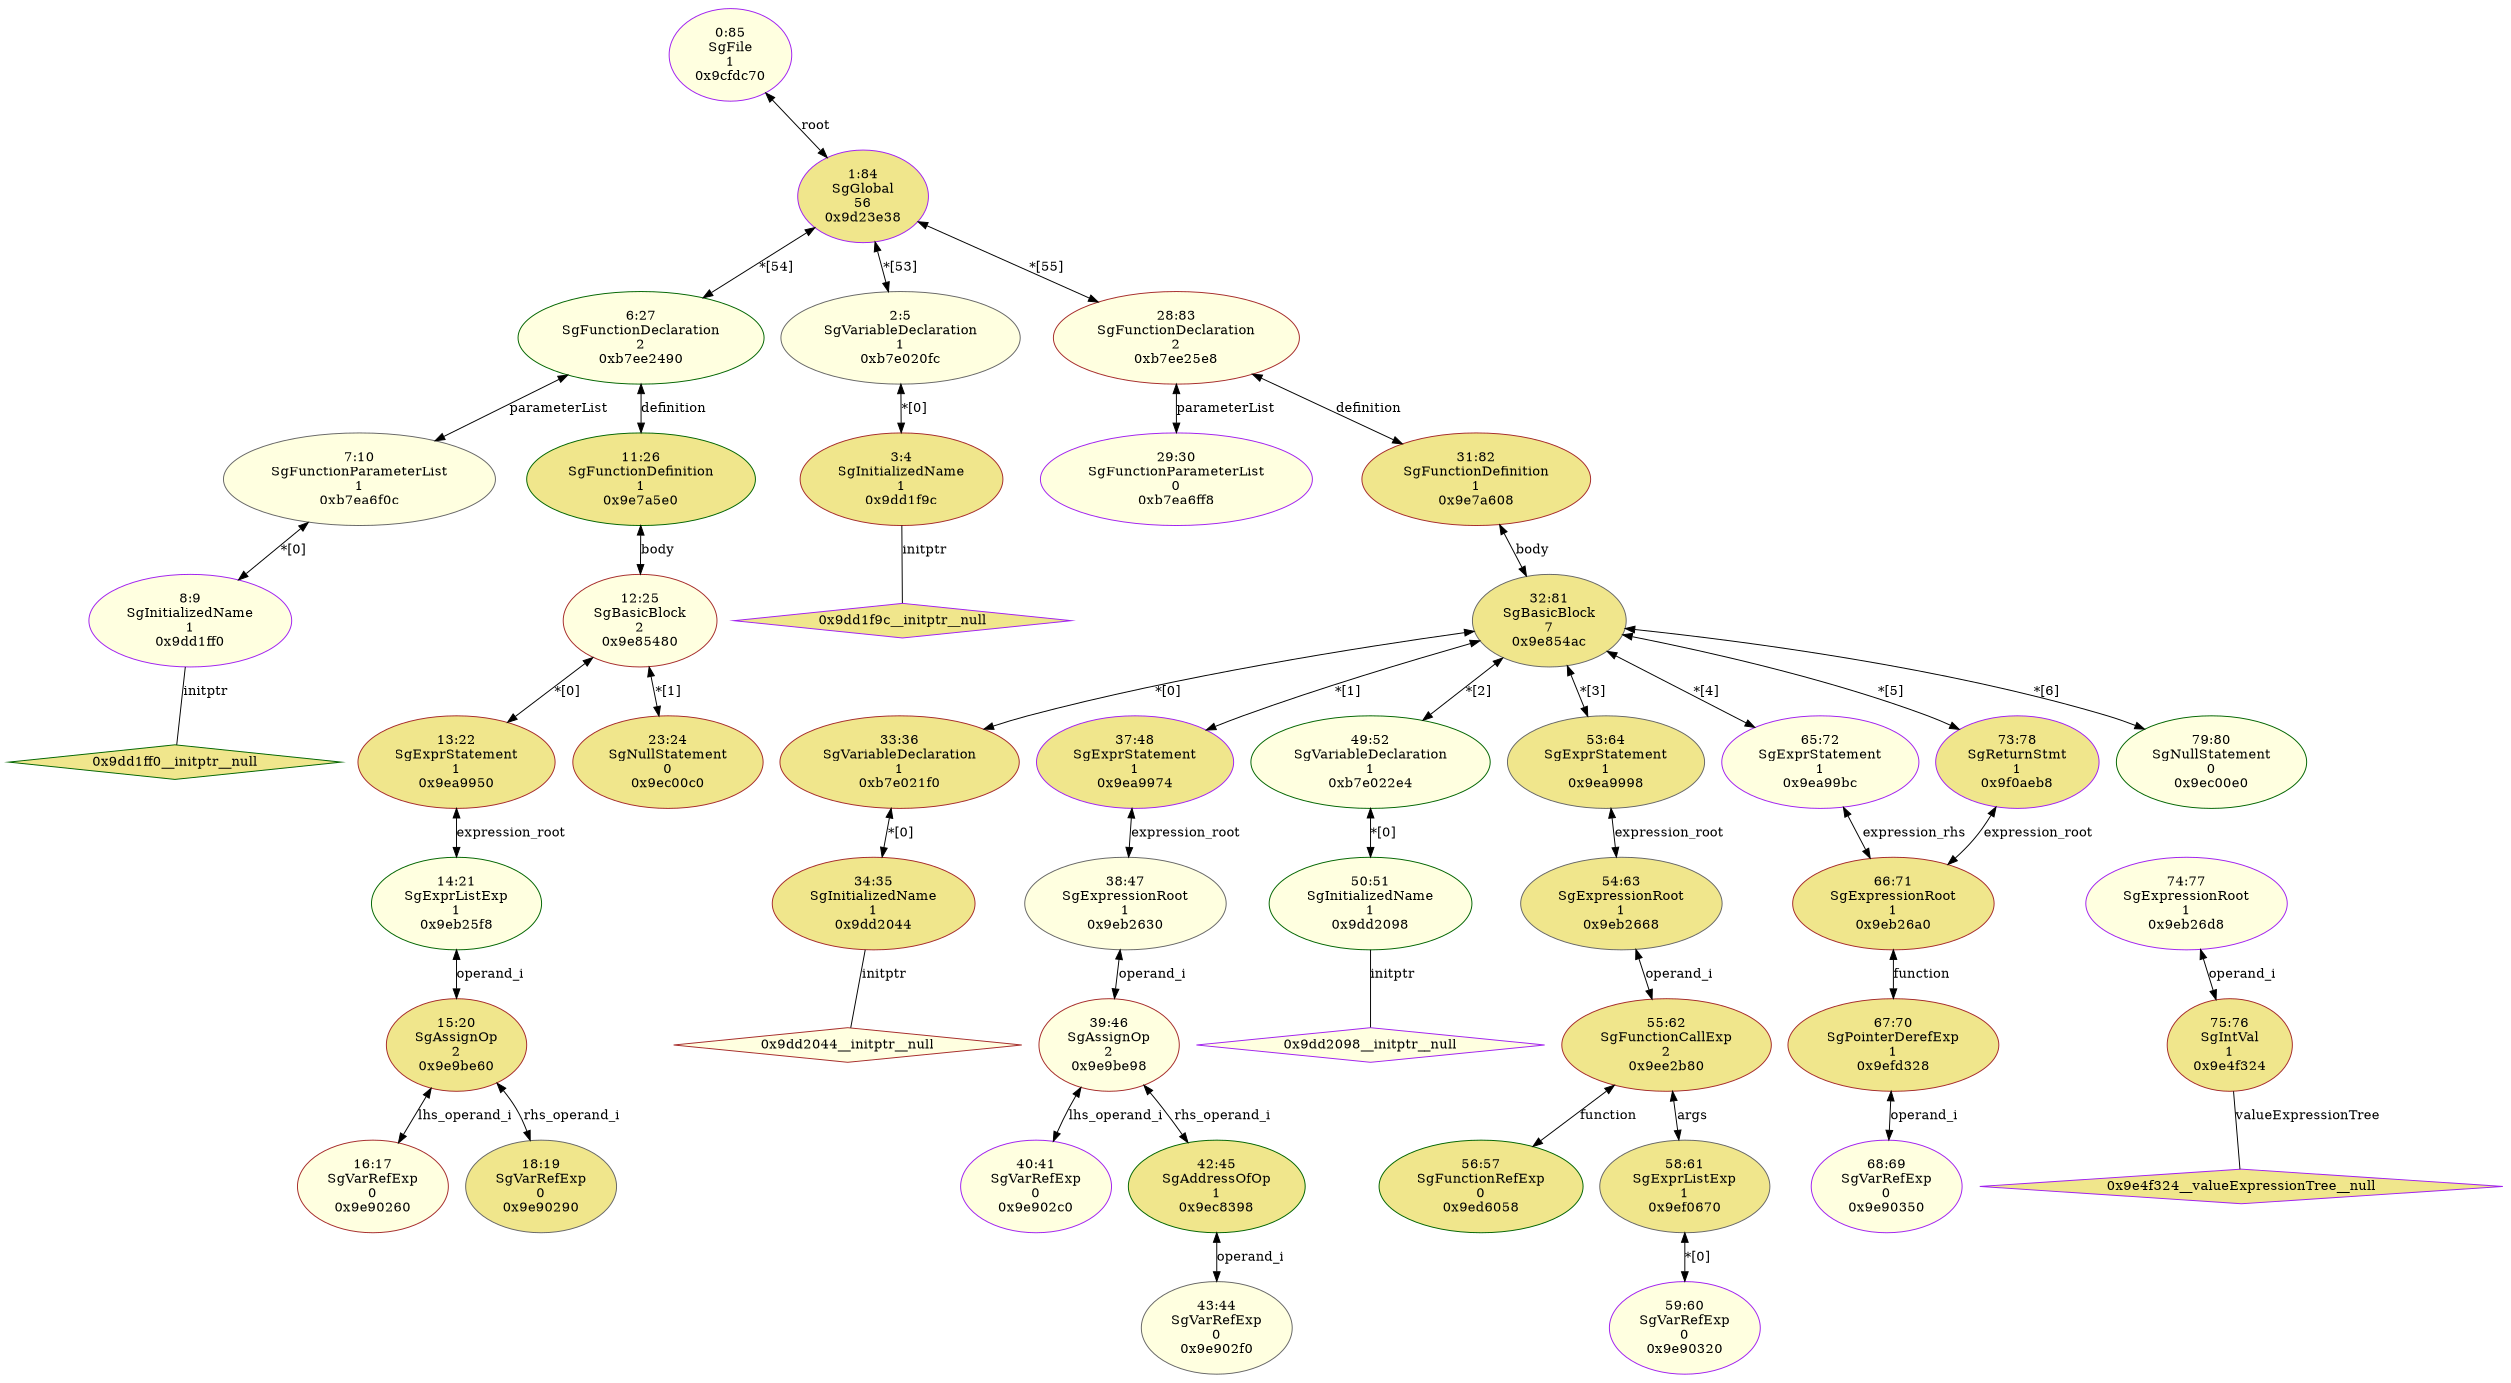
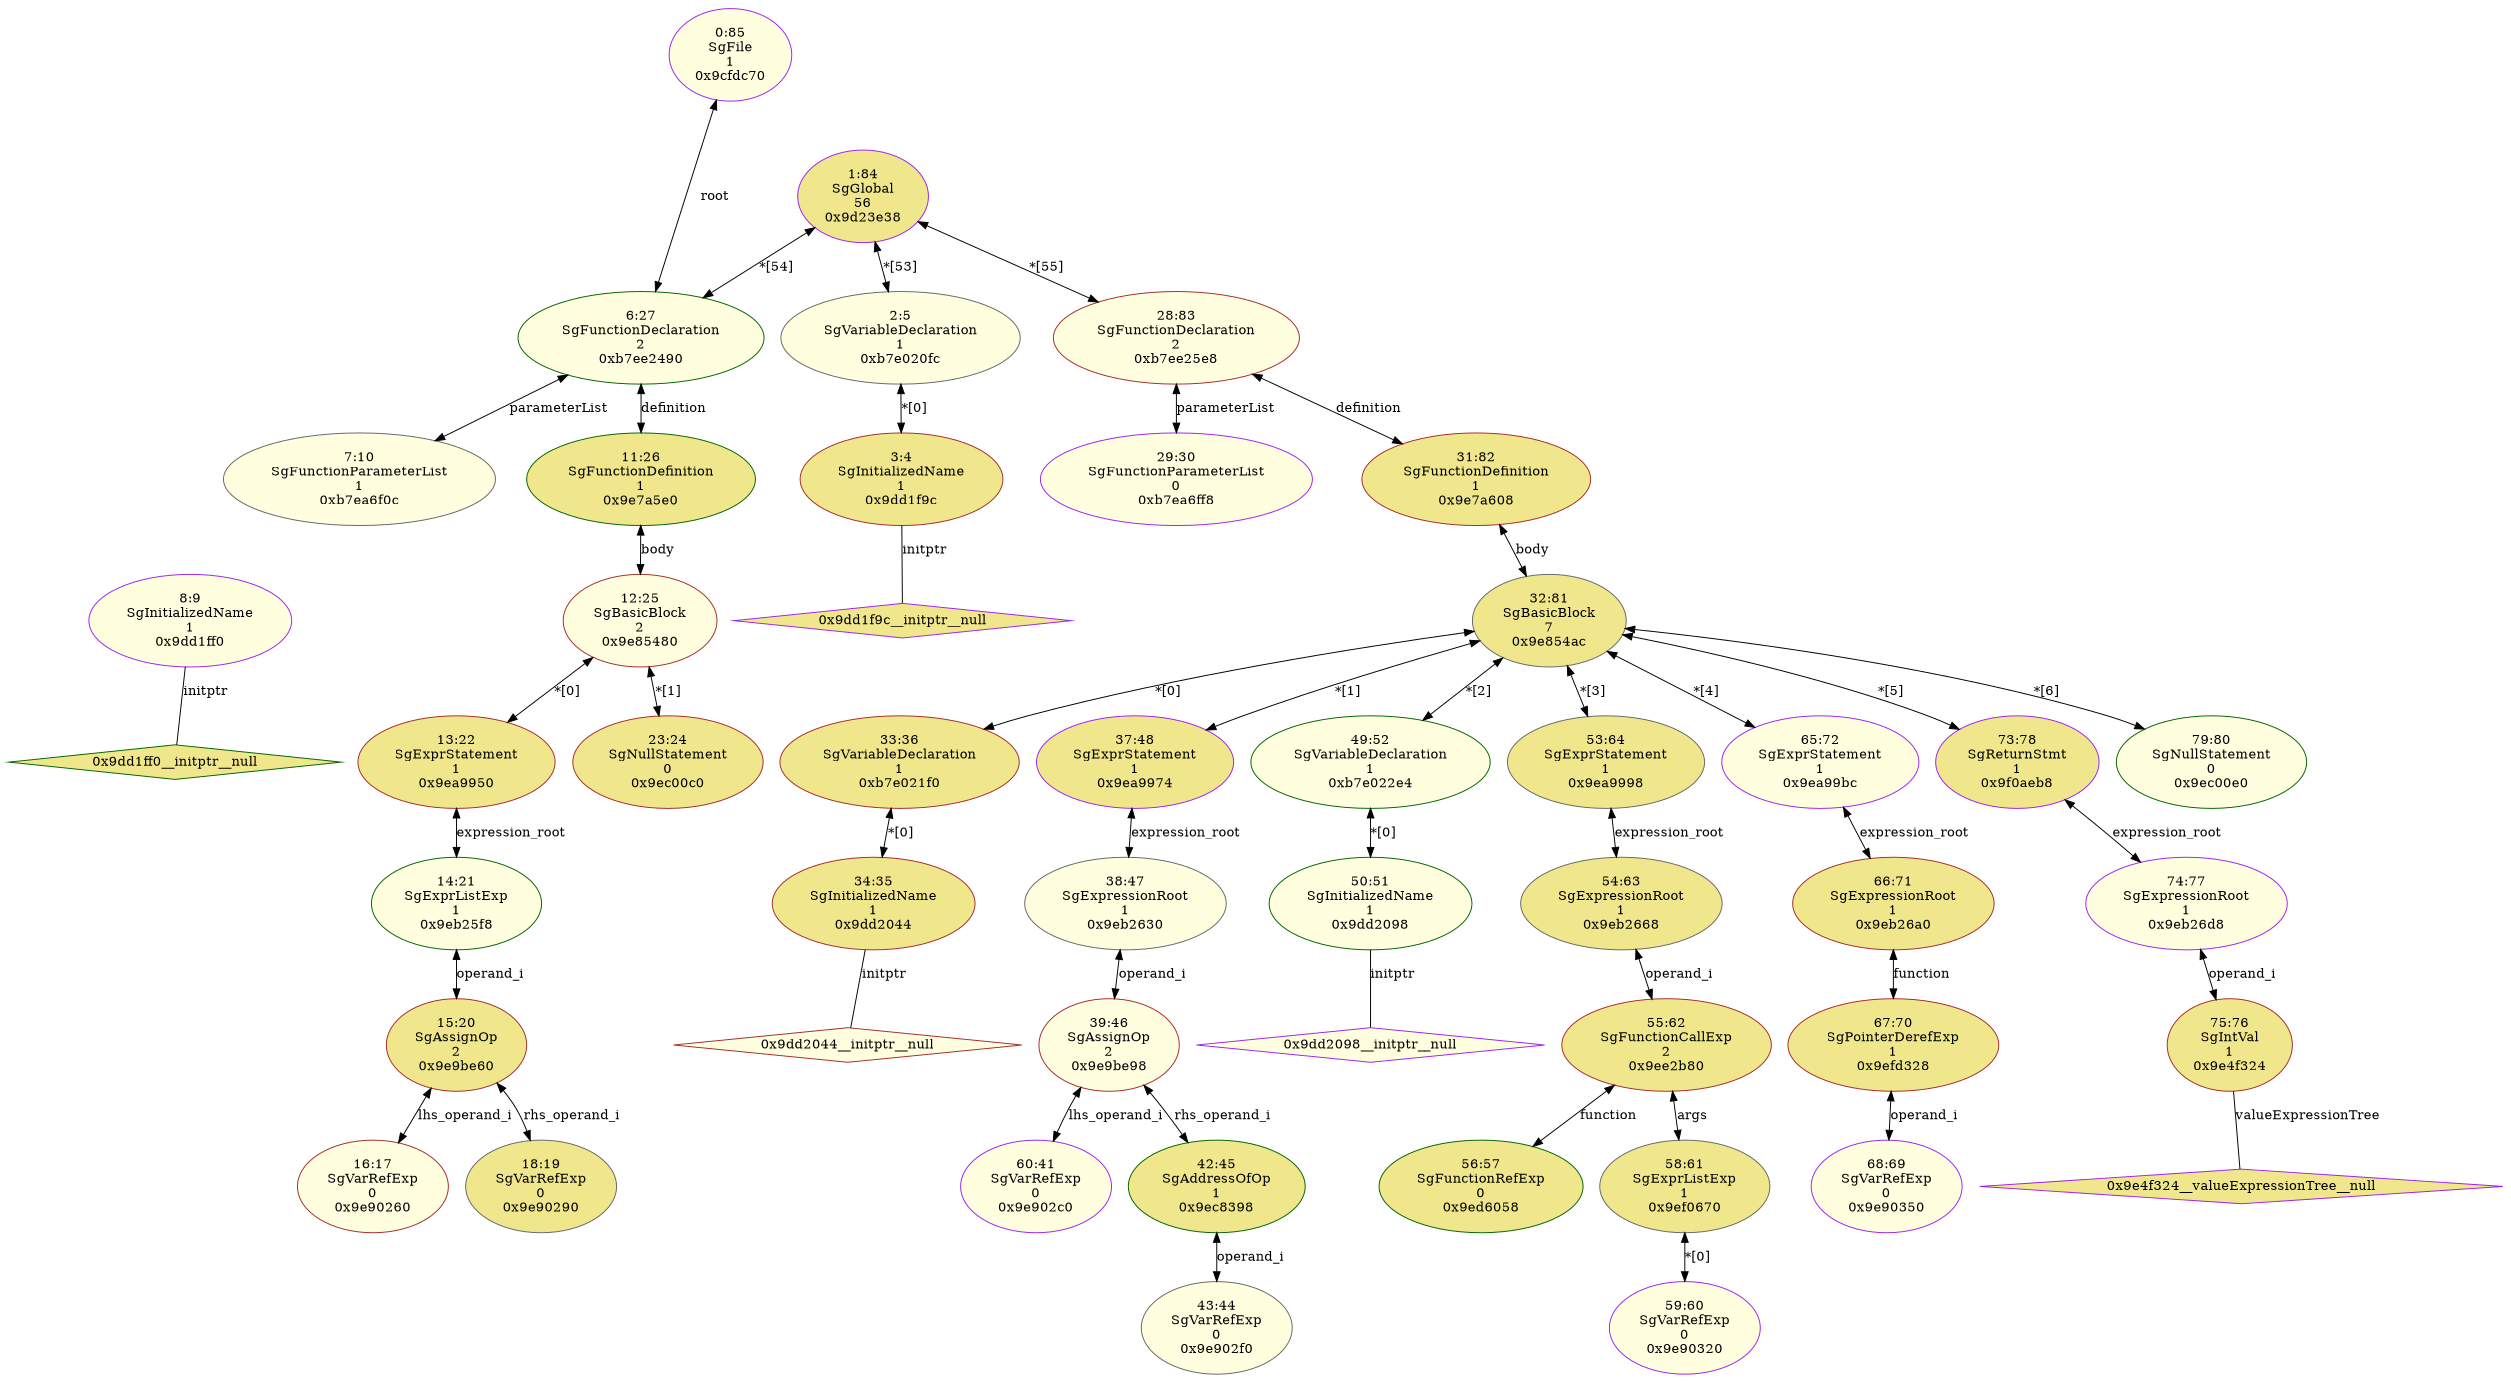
edge "0:85 SgFile 1 0x9cfdc70" -- "1:84 SgGlobal 56 0x9d23e38": now "0:85 SgFile 1 0x9cfdc70" -- "6:27 SgFunctionDeclaration 2 0xb7ee2490"
edge "7:10 SgFunctionParameterList 1 0xb7ea6f0c" -- "8:9 SgInitializedName 1 0x9dd1ff0": removed, label "*[0]"
edge "65:72 SgExprStatement 1 0x9ea99bc" -- "66:71 SgExpressionRoot 1 0x9eb26a0": label "expression_rhs" -> "expression_root"
edge "73:78 SgReturnStmt 1 0x9f0aeb8" -- "66:71 SgExpressionRoot 1 0x9eb26a0": now "73:78 SgReturnStmt 1 0x9f0aeb8" -- "74:77 SgExpressionRoot 1 0x9eb26d8"
node "40:41 SgVarRefExp 0 0x9e902c0": label "40:41 SgVarRefExp 0 0x9e902c0" -> "60:41 SgVarRefExp 0 0x9e902c0"
